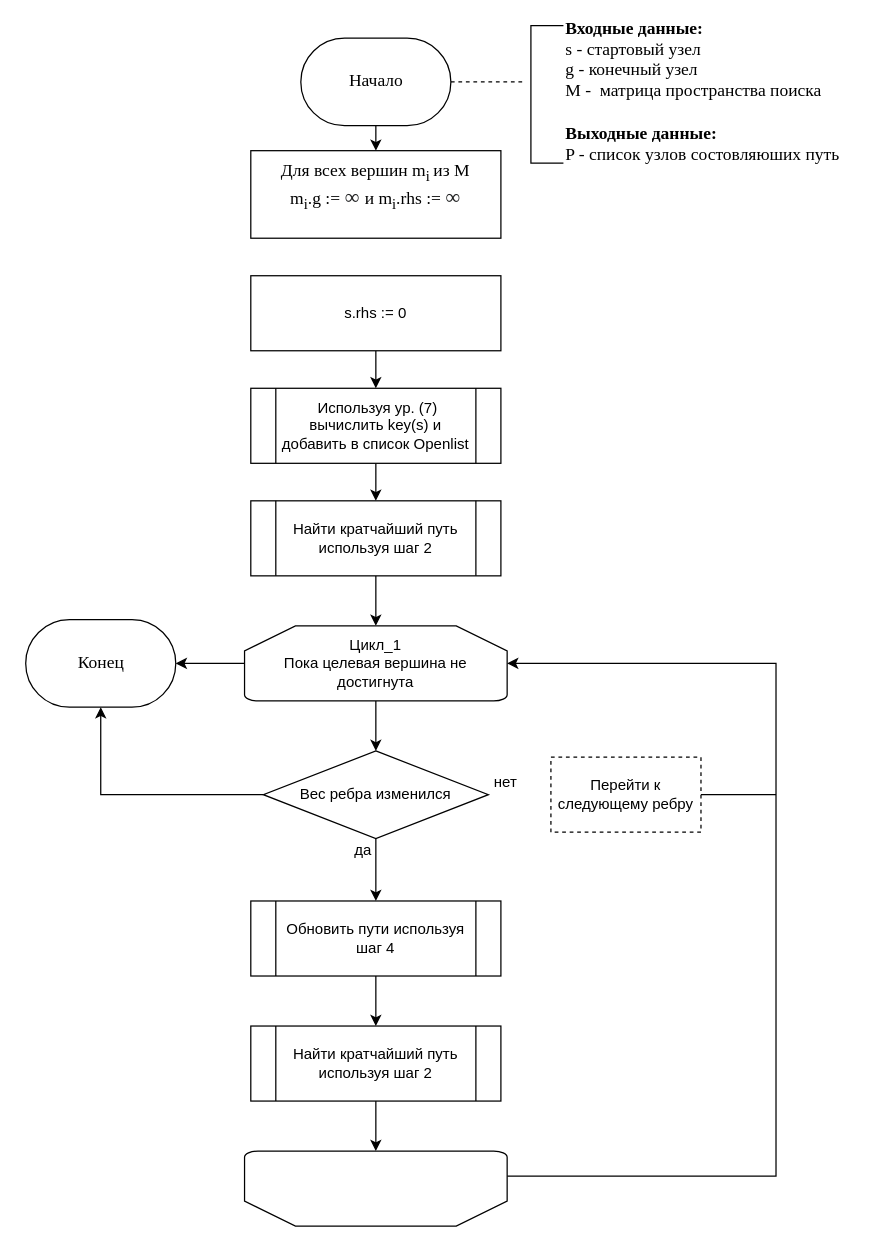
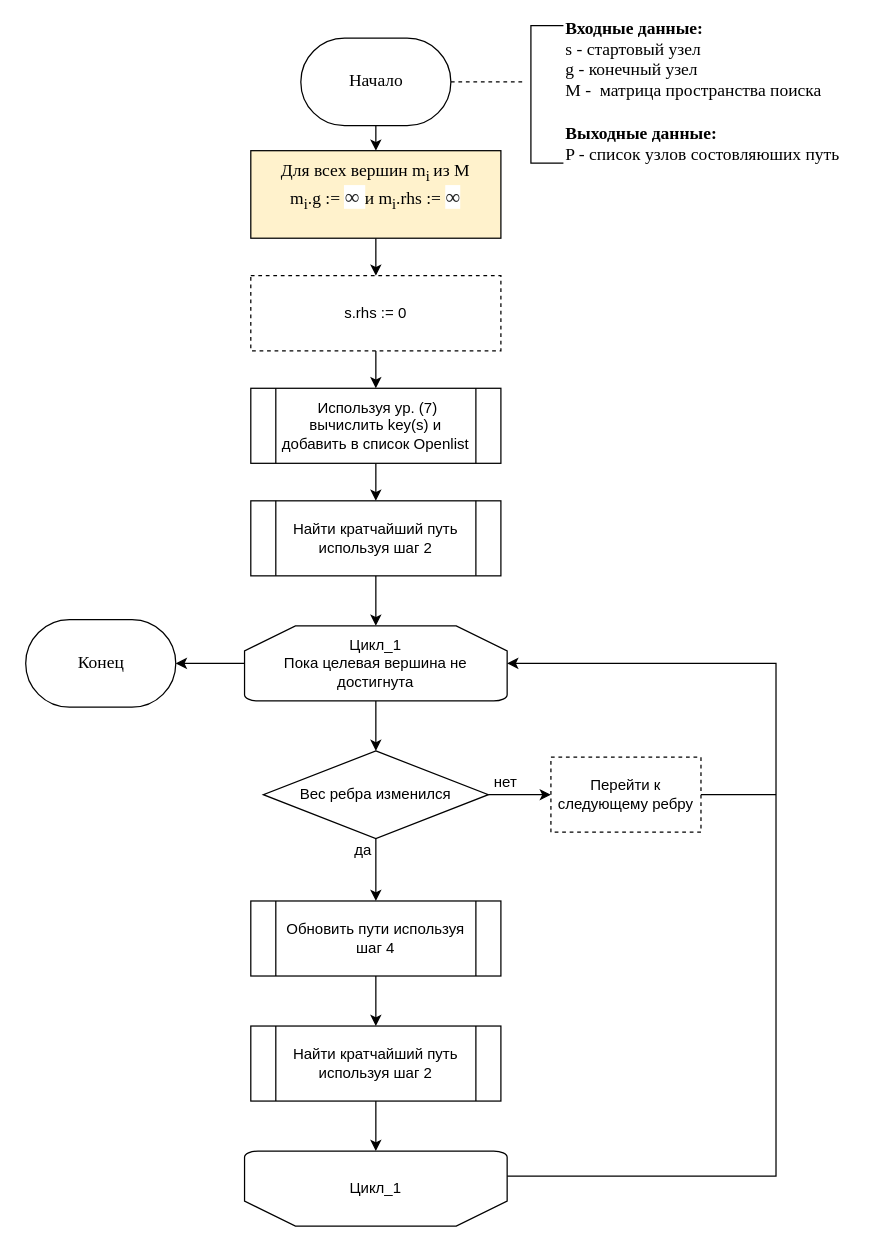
node "Для всех вершин mi из M mi.g := ∞ и mi.rhs := ∞": fillcolor #ffffff -> #fff2cc
edge "Для всех вершин mi из M mi.g := ∞ и mi.rhs := ∞" -> "s.rhs := 0": added
node "s.rhs := 0": style solid -> dashed
edge "Вес ребра изменился" -> "Конец": now "Вес ребра изменился" -> "Перейти к следующему ребру"
node "Цикл_1": added
